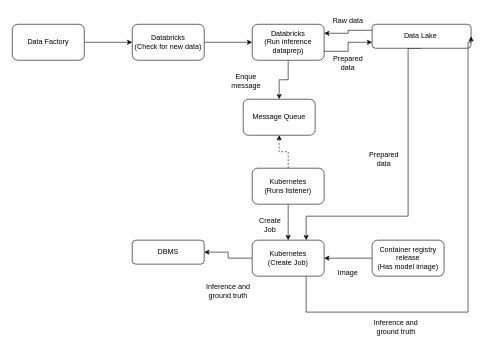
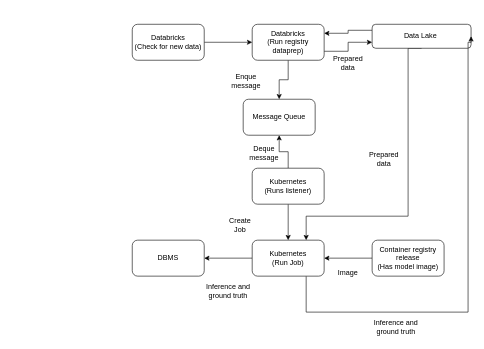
node "Raw data": removed
node "Data Factory": removed
edge "Data Factory" -> "Databricks (Check for new data)": removed
node "Databricks (Run inference dataprep)": label "Databricks (Run inference dataprep)" -> "Databricks (Run registry dataprep)"
edge "Kubernetes (Runs listener)" -> "Message Queue": style dashed -> solid
node "Deque message": added
node "Create Job": moved (270, 225) -> (240, 225)
node "DBMS": size 72x24 -> 72x36
node "Kubernetes (Create Job)": label "Kubernetes (Create Job)" -> "Kubernetes (Run Job)"
